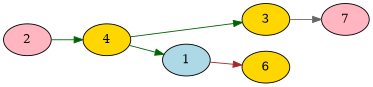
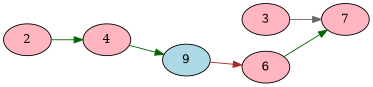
node "3": fillcolor gold -> lightpink
edge "4" -> "3": removed
node "4": fillcolor gold -> lightpink
edge "6" -> "7": added
node "1": label "1" -> "9"
node "6": fillcolor gold -> lightpink
